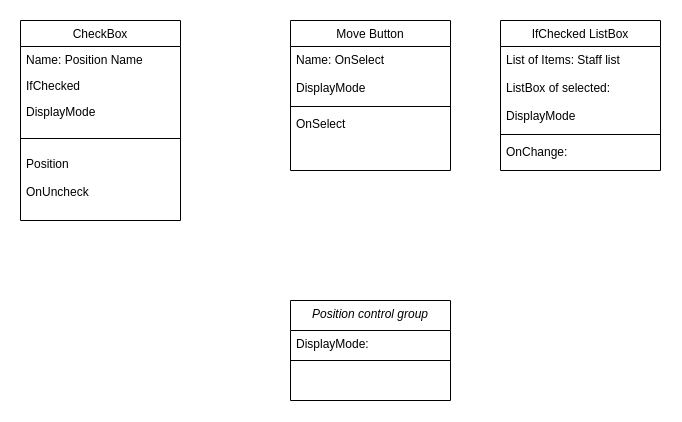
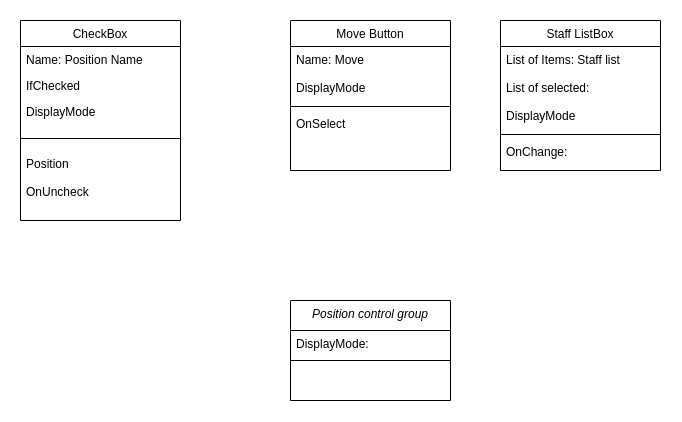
node "IfChecked ListBox": label "IfChecked ListBox" -> "Staff ListBox"
node "Name: OnSelect": label "Name: OnSelect" -> "Name: Move"
node "ListBox of selected:": label "ListBox of selected:" -> "List of selected:"
